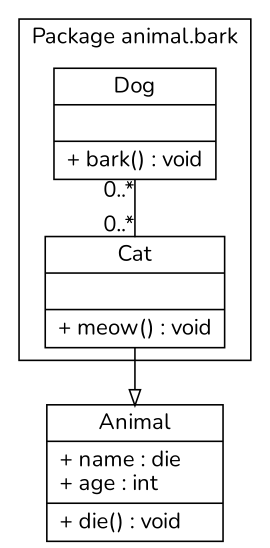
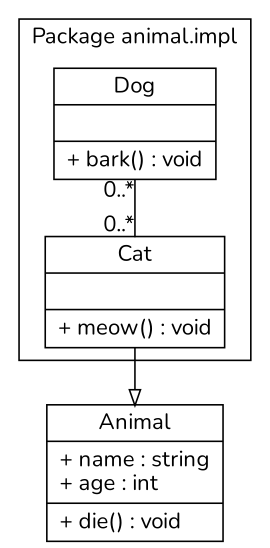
cluster "Package animal.bark": label "Package animal.bark" -> "Package animal.impl"
node "Animal": text "+ name : die" -> "+ name : string"
